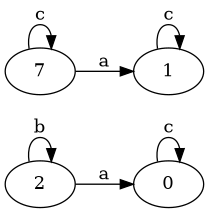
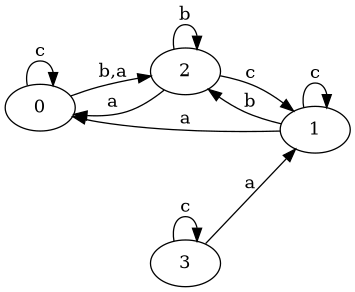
node "7": label "7" -> "3"
edge "2" -> "1": added, label "c"
edge "0" -> "2": added, label "b,a"
edge "1" -> "2": added, label "b"
edge "1" -> "0": added, label "a"
